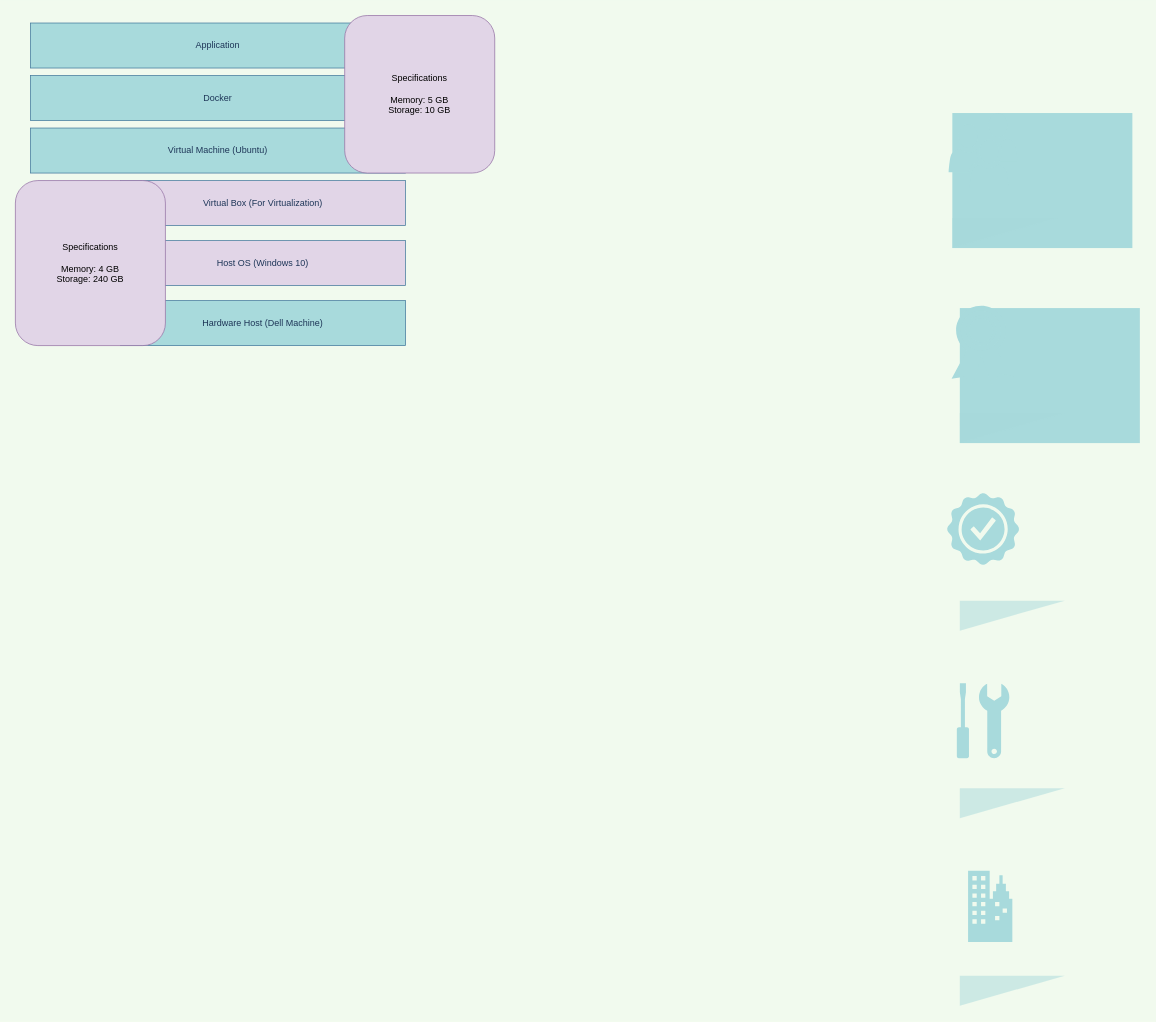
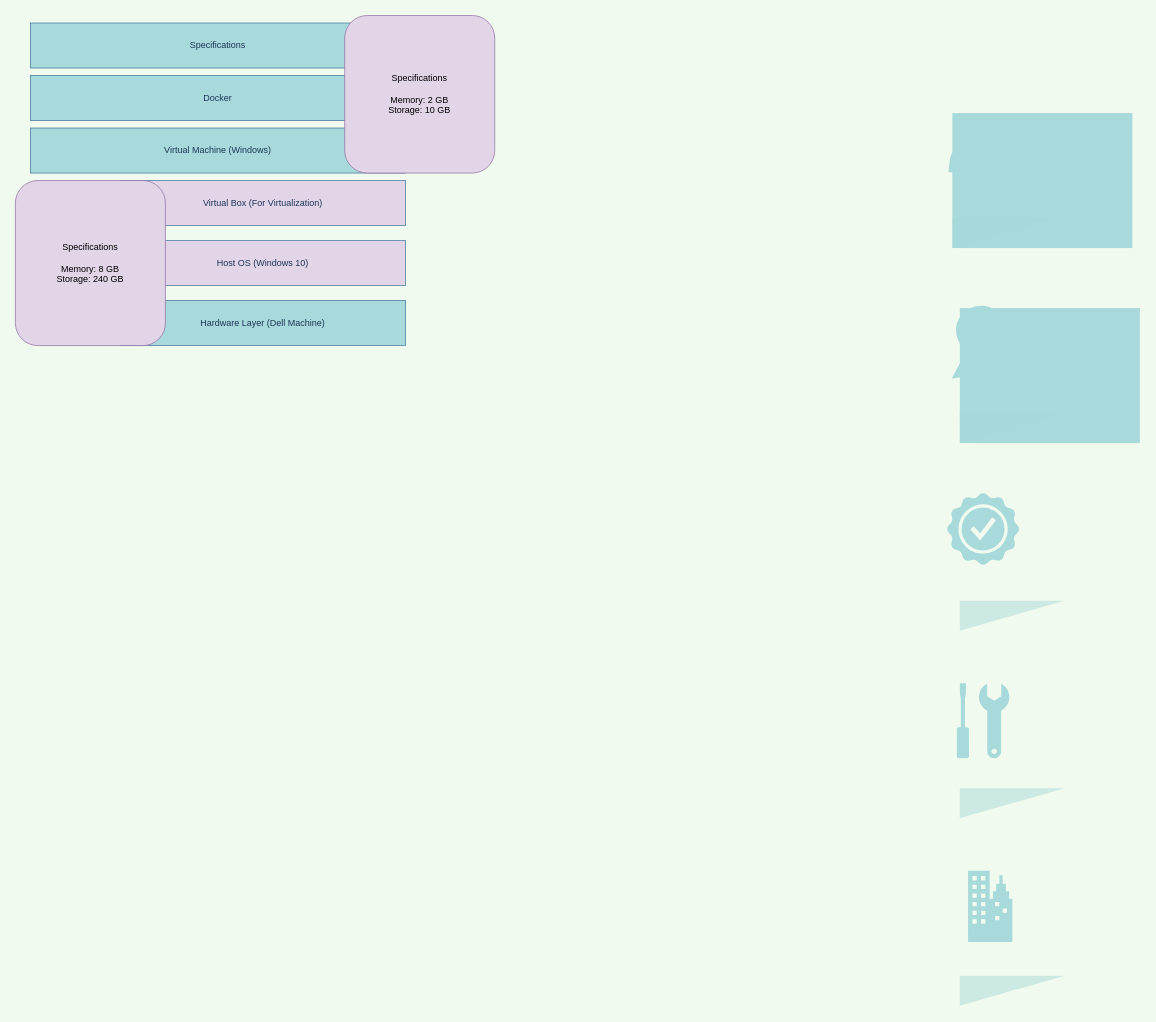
node "Application": label "Application" -> "Specifications"
node "Specifications Memory: 5 GB Storage: 10 GB": label "Specifications Memory: 5 GB Storage: 10 GB" -> "Specifications Memory: 2 GB Storage: 10 GB"
node "Virtual Machine (Ubuntu)": label "Virtual Machine (Ubuntu)" -> "Virtual Machine (Windows)"
node "Specifications Memory: 4 GB Storage: 240 GB": label "Specifications Memory: 4 GB Storage: 240 GB" -> "Specifications Memory: 8 GB Storage: 240 GB"
node "Hardware Host (Dell Machine)": label "Hardware Host (Dell Machine)" -> "Hardware Layer (Dell Machine)"
